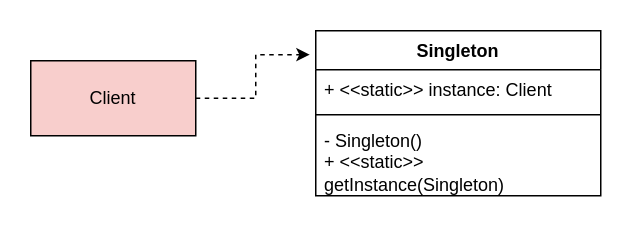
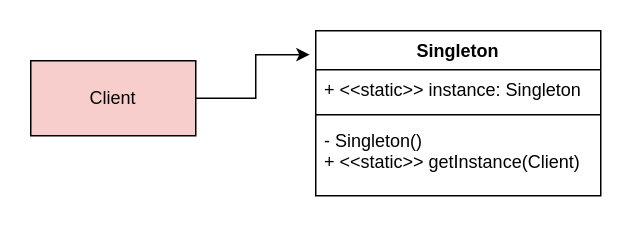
edge "Client" -> "Singleton": style dashed -> solid
node "+ <<static>> instance: Client": label "+ <<static>> instance: Client" -> "+ <<static>> instance: Singleton"
node "- Singleton() + <<static>> getInstance(Singleton)": label "- Singleton() + <<static>> getInstance(Singleton)" -> "- Singleton() + <<static>> getInstance(Client)"
